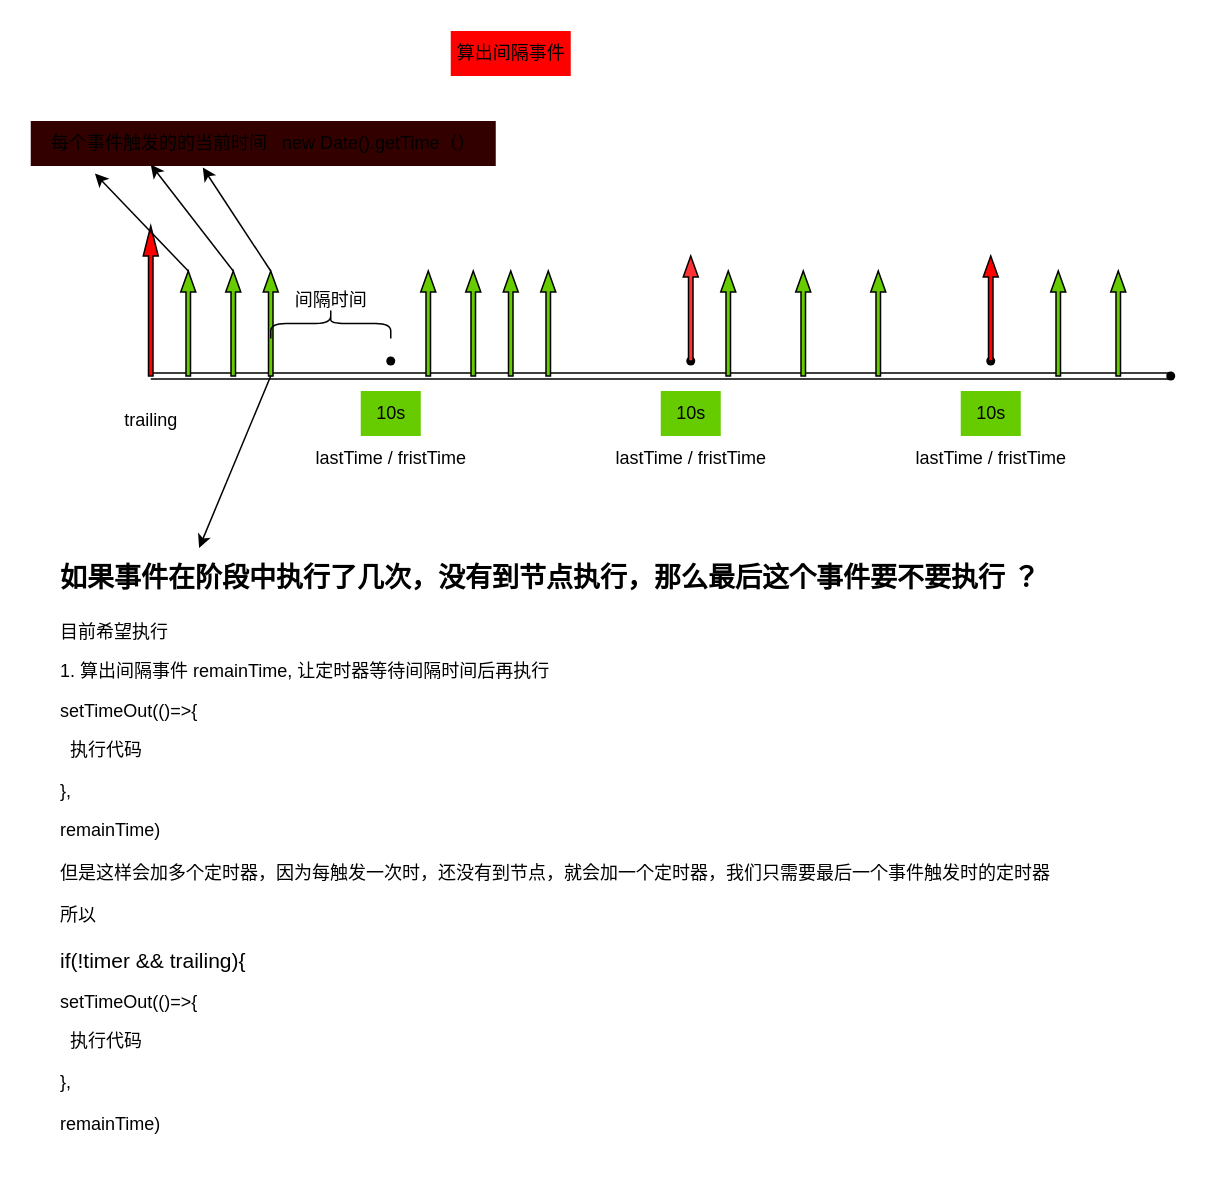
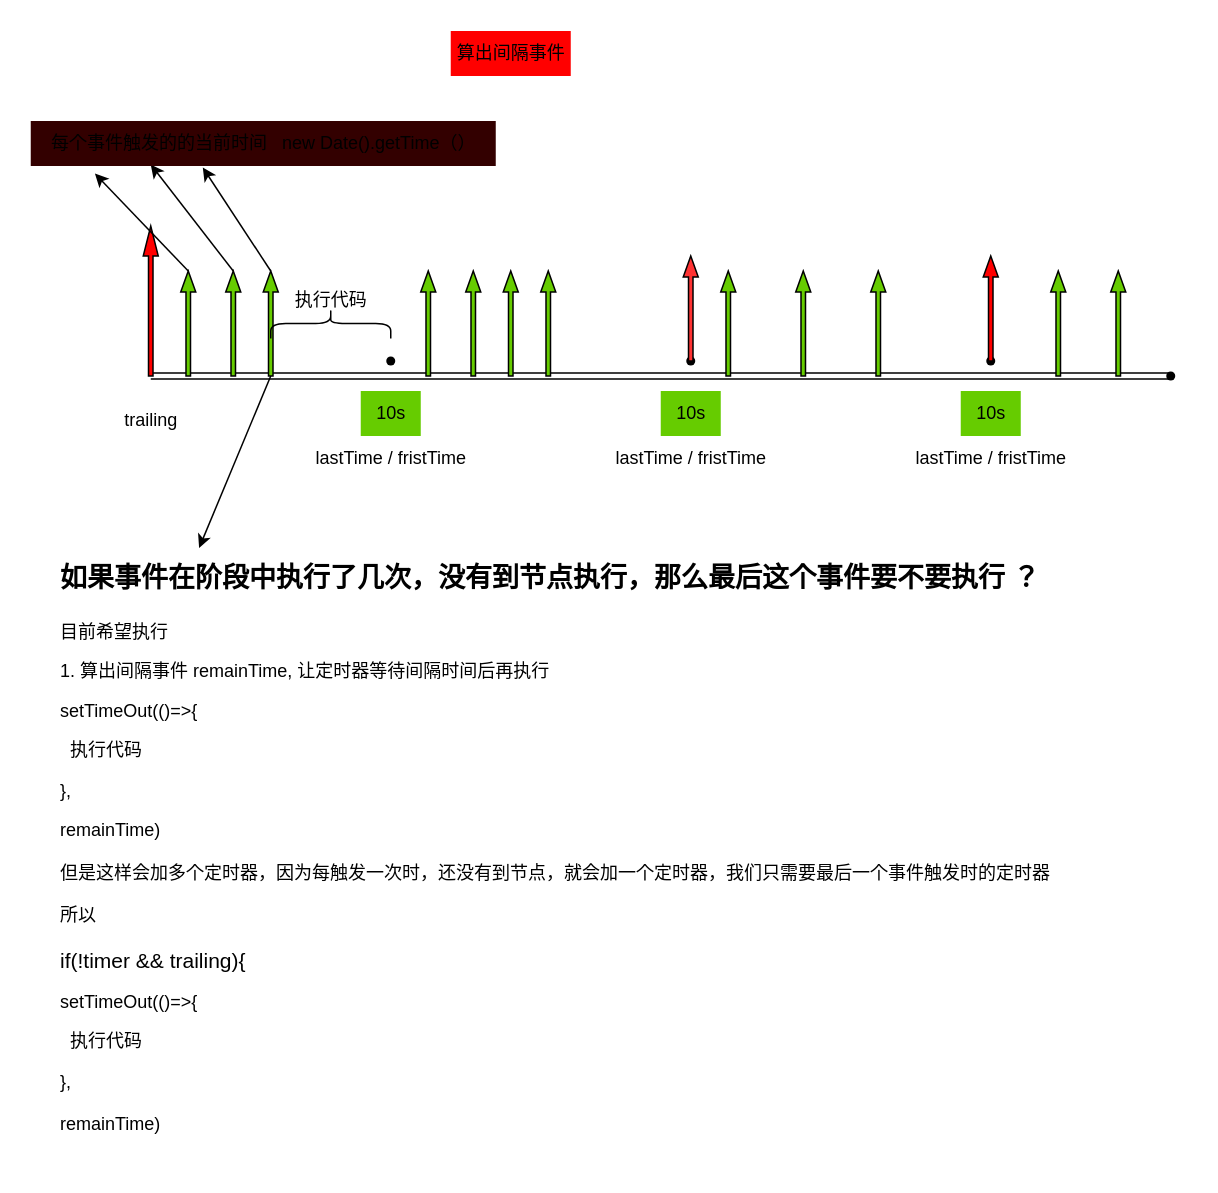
node "间隔时间": label "间隔时间" -> "执行代码"
